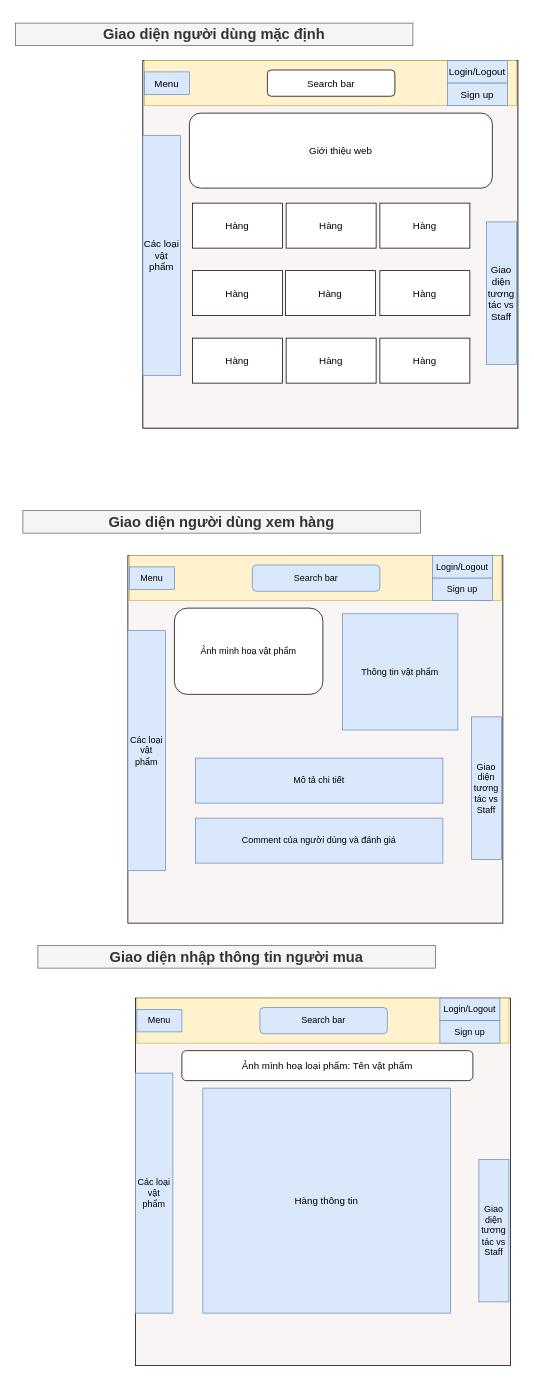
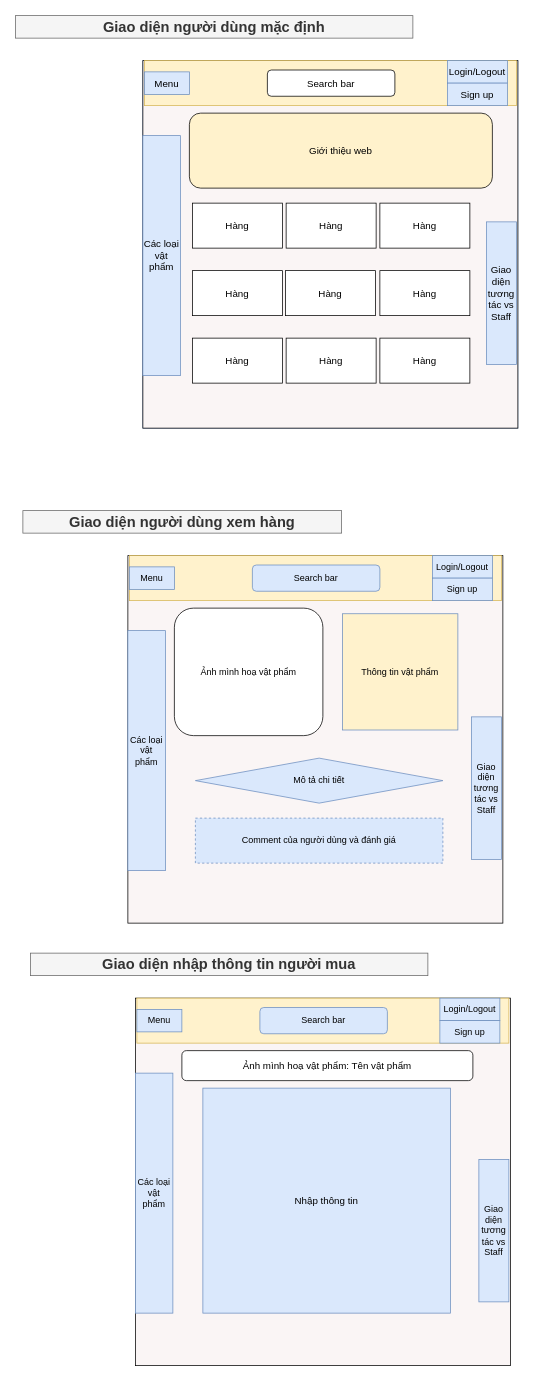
node "Giao diện người dùng mặc định": moved (214, 34) -> (214, 27)
node "Giới thiệu web": fillcolor #ffffff -> #fff2cc
node "Giao diện người dùng xem hàng": size 398x23 -> 319x23
node "Ảnh mình hoạ vật phẩm": size 149x86 -> 149x128
node "Thông tin vật phẩm": fillcolor #dae8fc -> #fff2cc
node "Mô tả chi tiết": shape rectangle -> diamond
node "Comment của người dùng và đánh giá": style solid -> dashed
node "Giao diện nhập thông tin người mua": moved (237, 957) -> (229, 964)
node "Ảnh mình hoạ loại phẩm: Tên vật phẩm": label "Ảnh mình hoạ loại phẩm: Tên vật phẩm" -> "Ảnh mình hoạ vật phẩm: Tên vật phẩm"
node "Hàng thông tin": label "Hàng thông tin" -> "Nhập thông tin"
